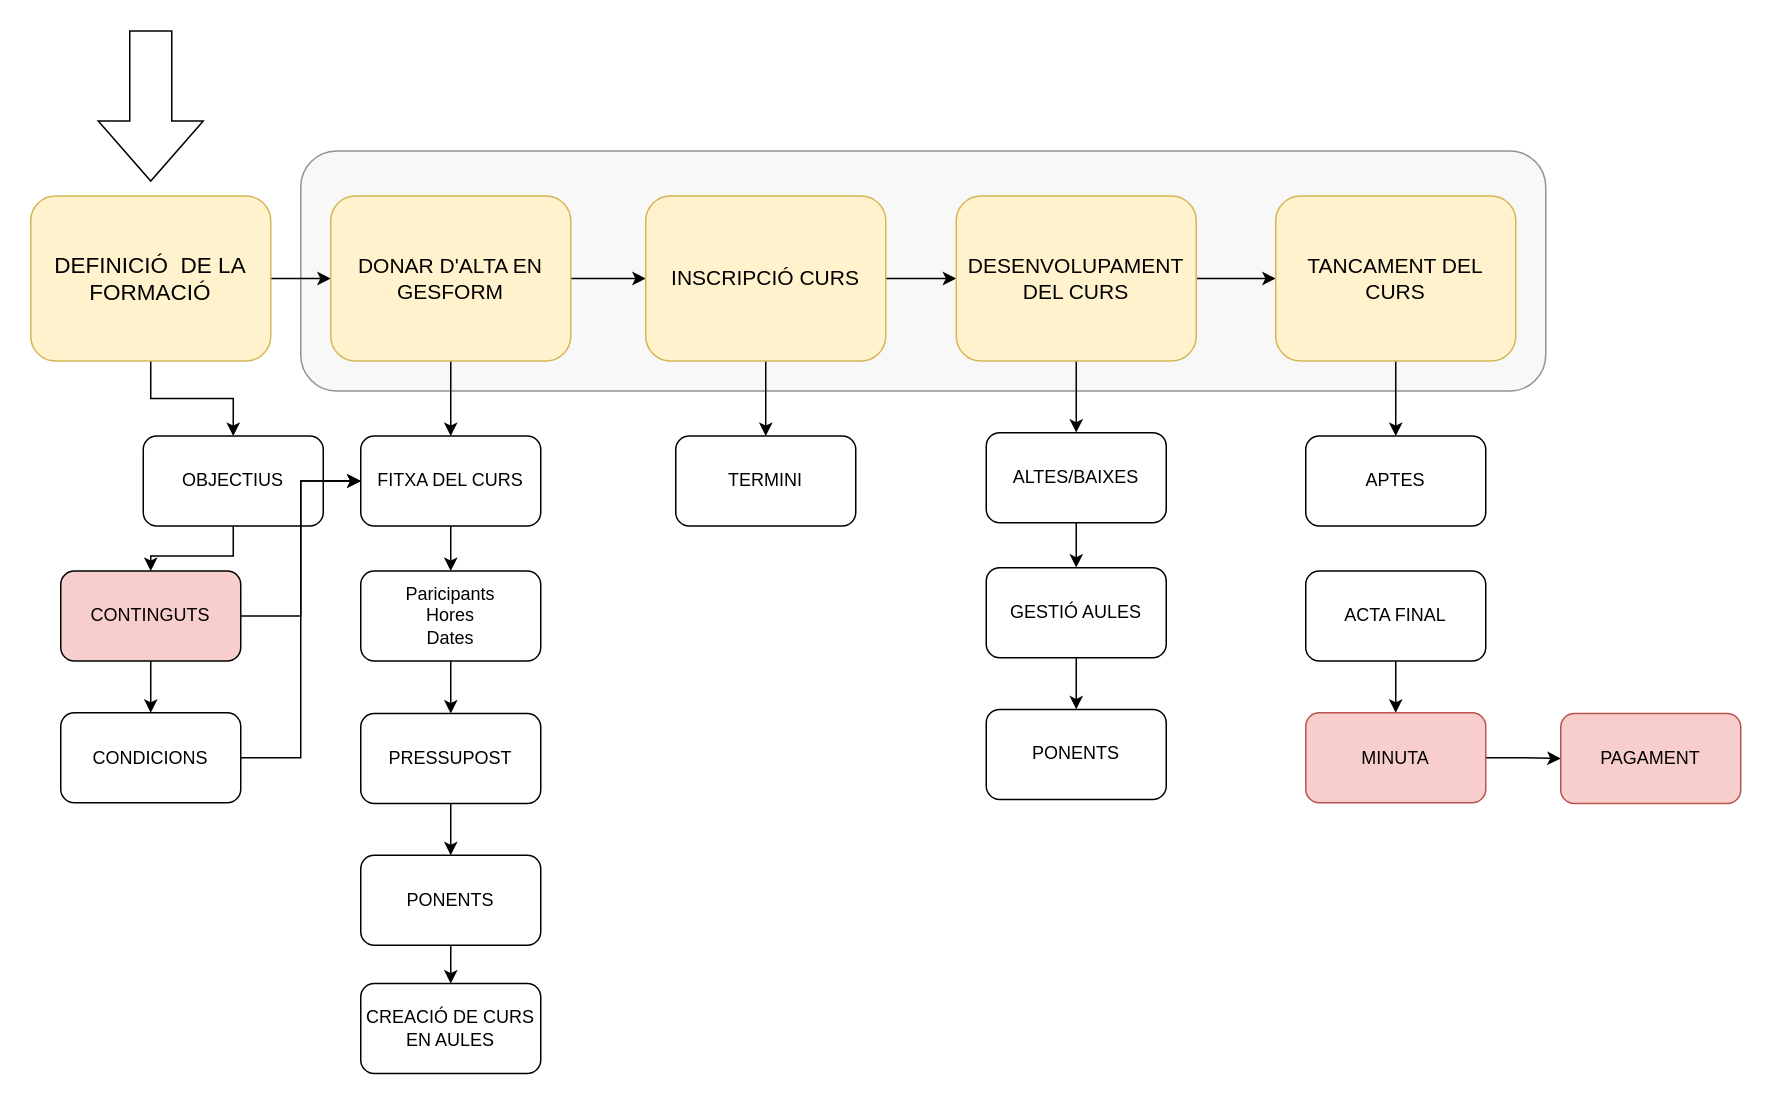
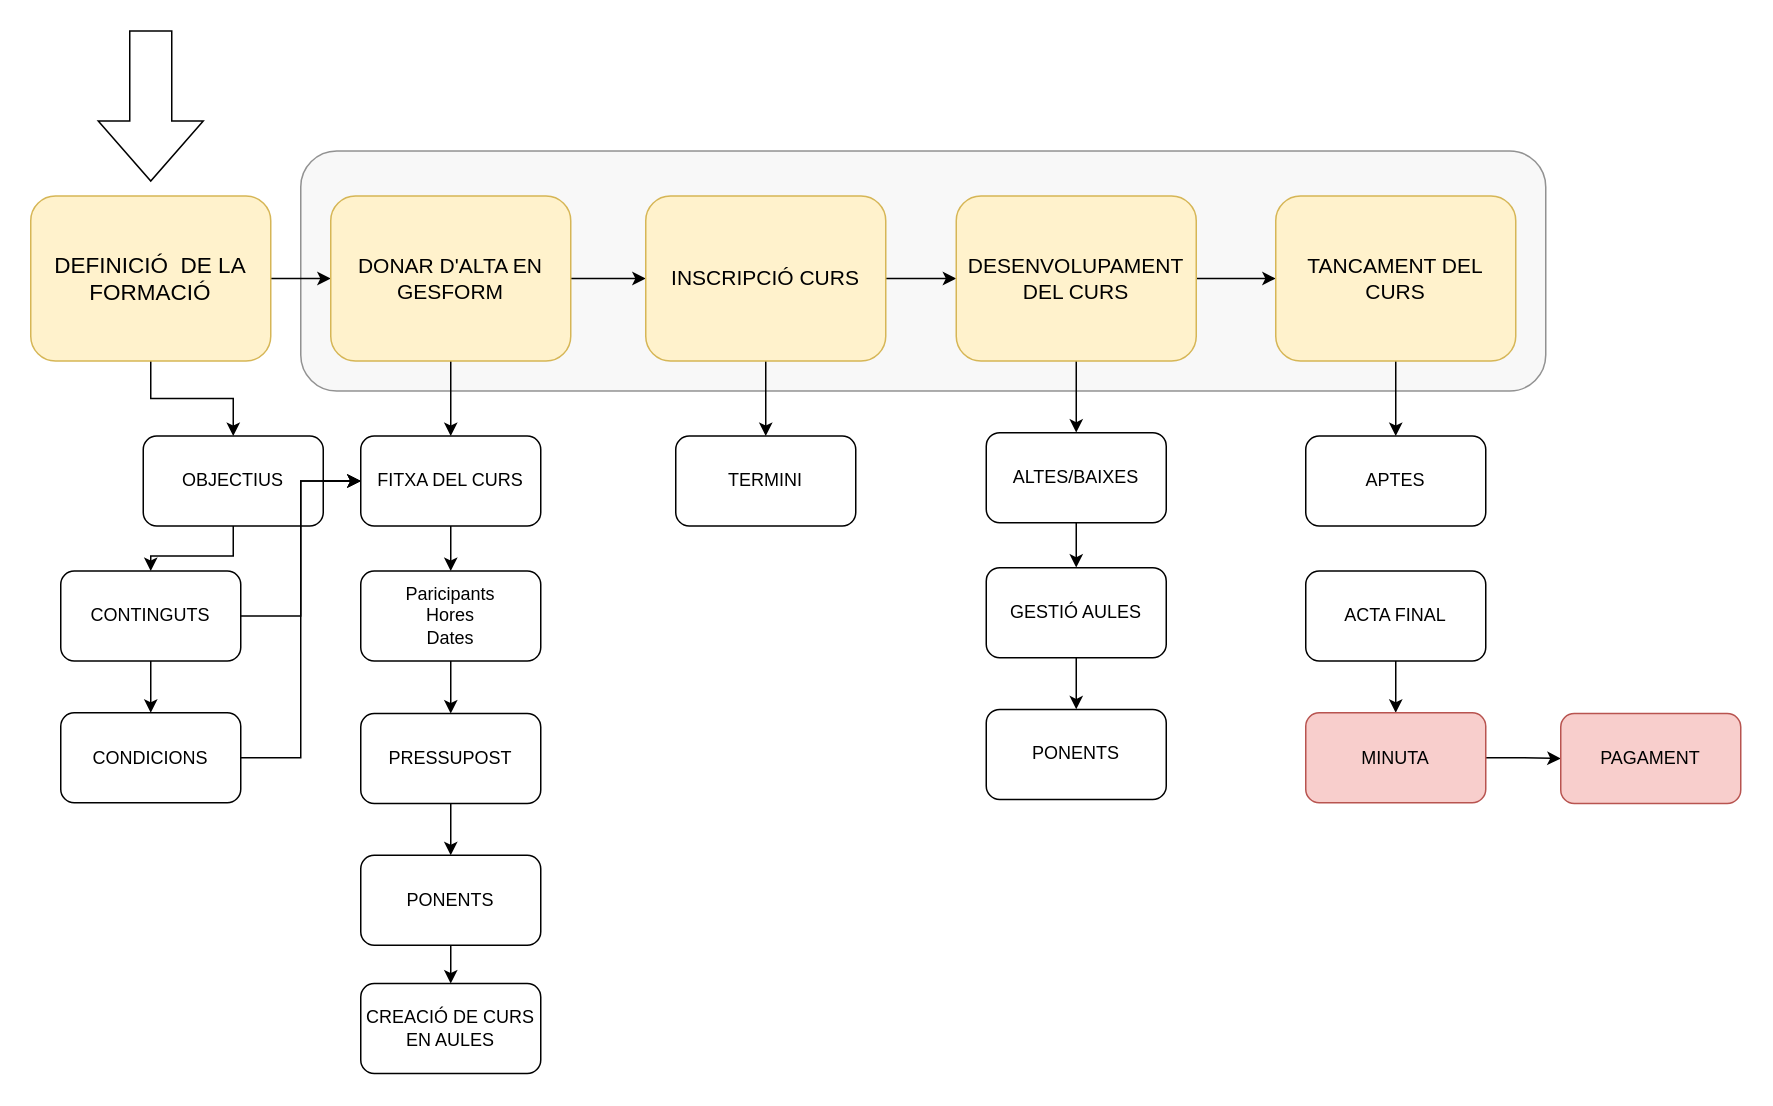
node "CONTINGUTS": fillcolor #f8cecc -> #ffffff
